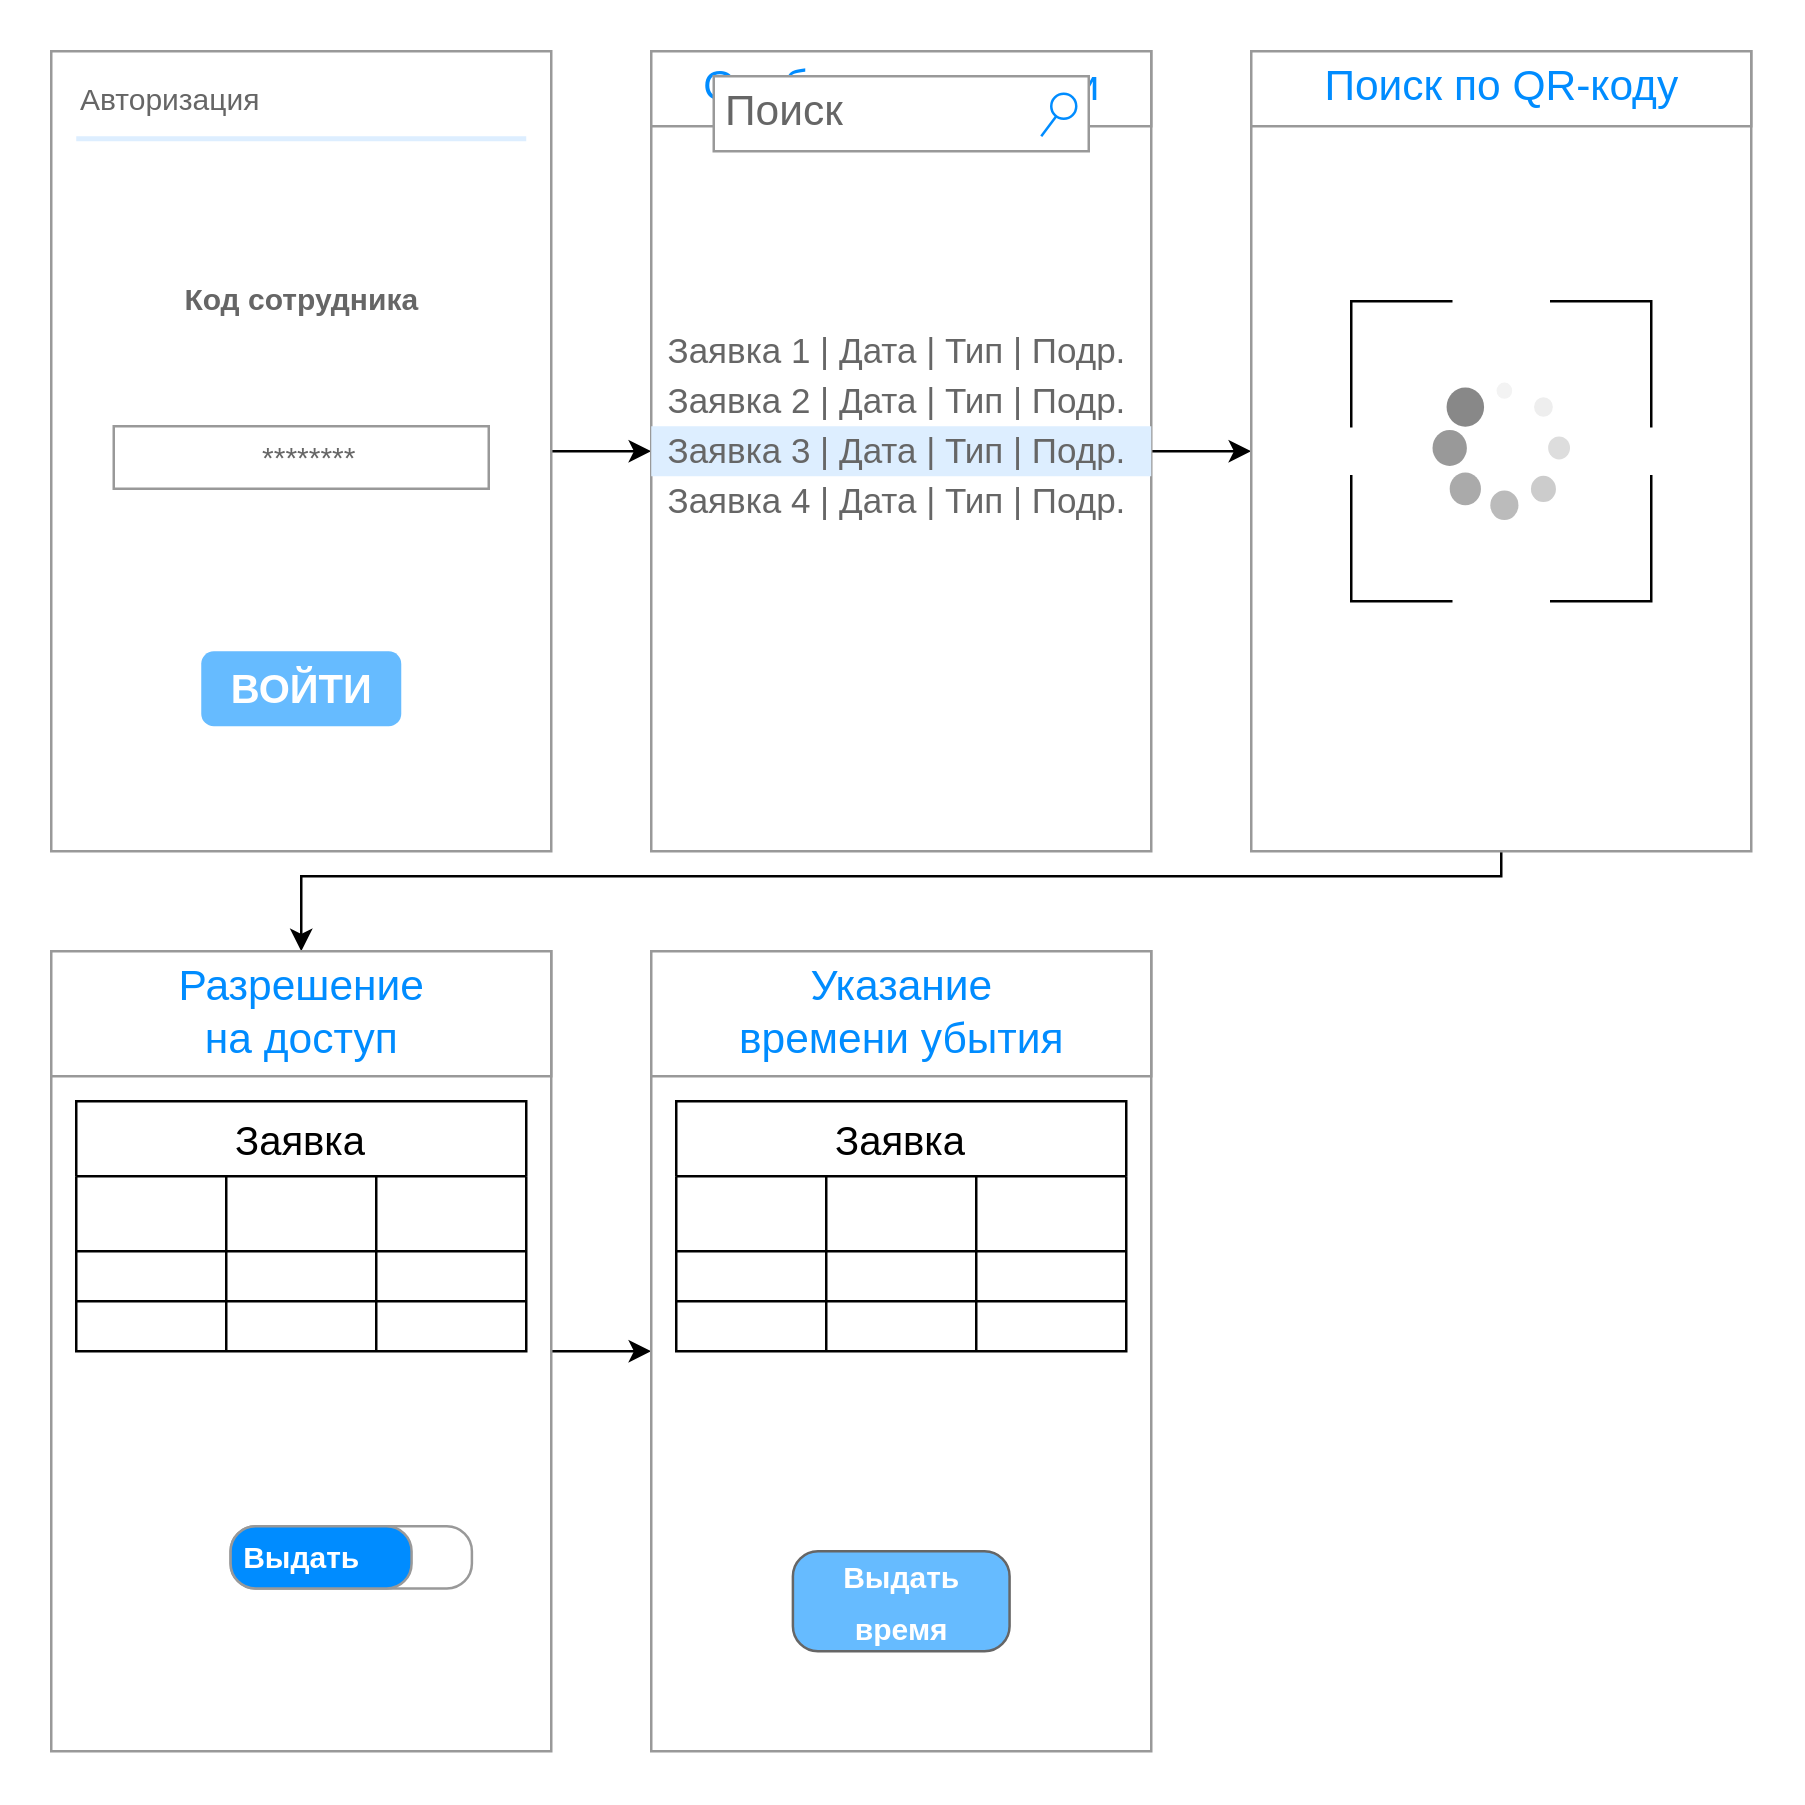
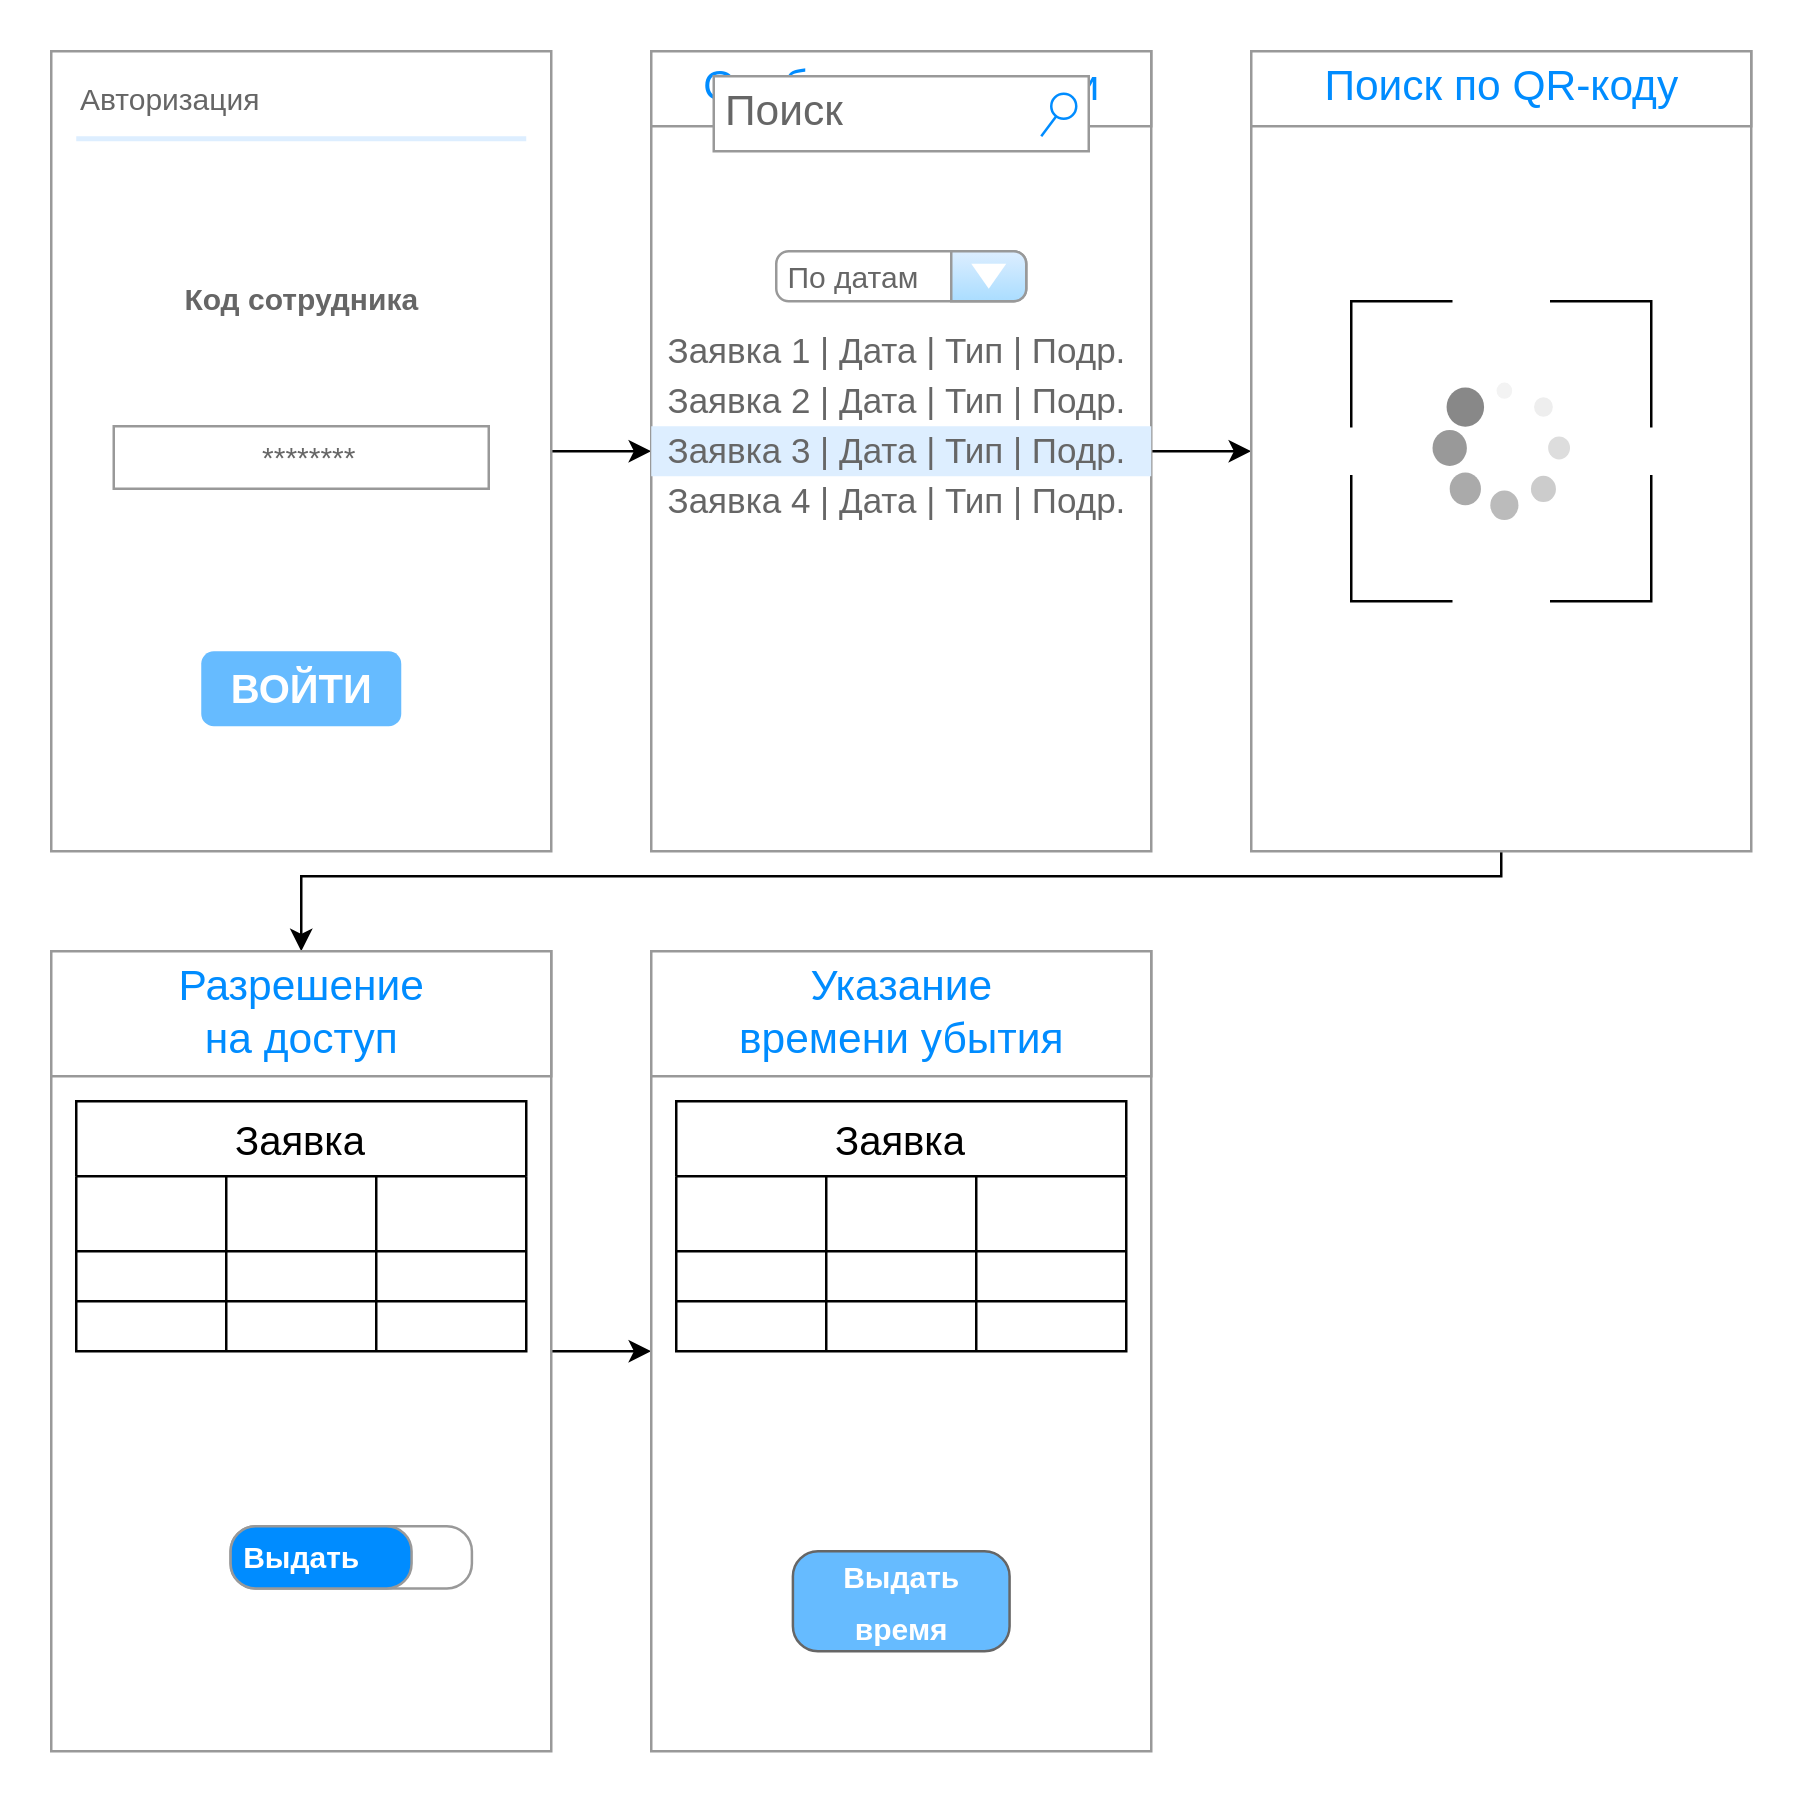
node "По датам": added
